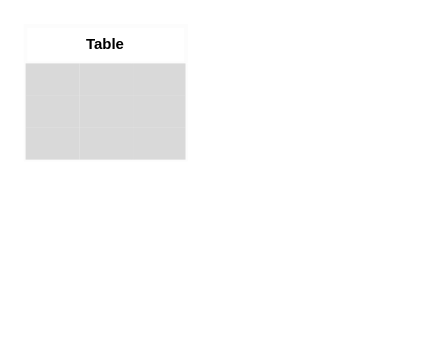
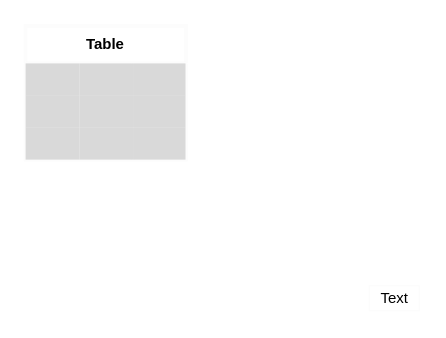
node "Text": added
